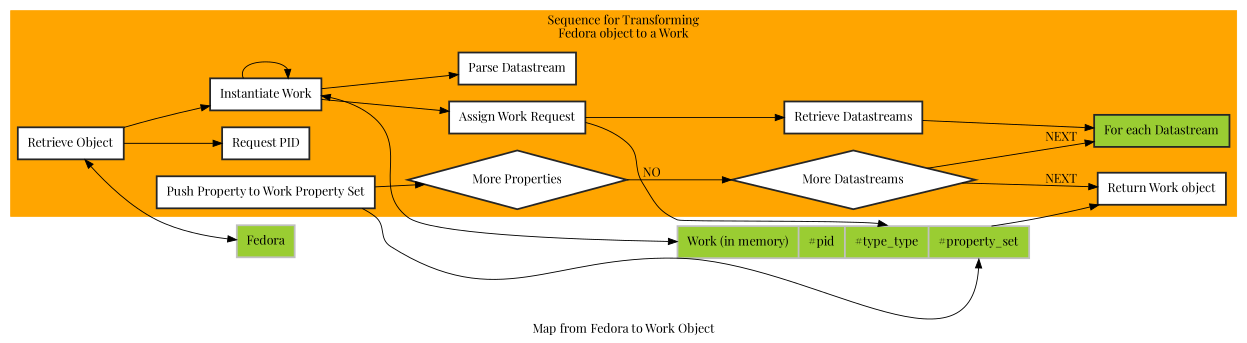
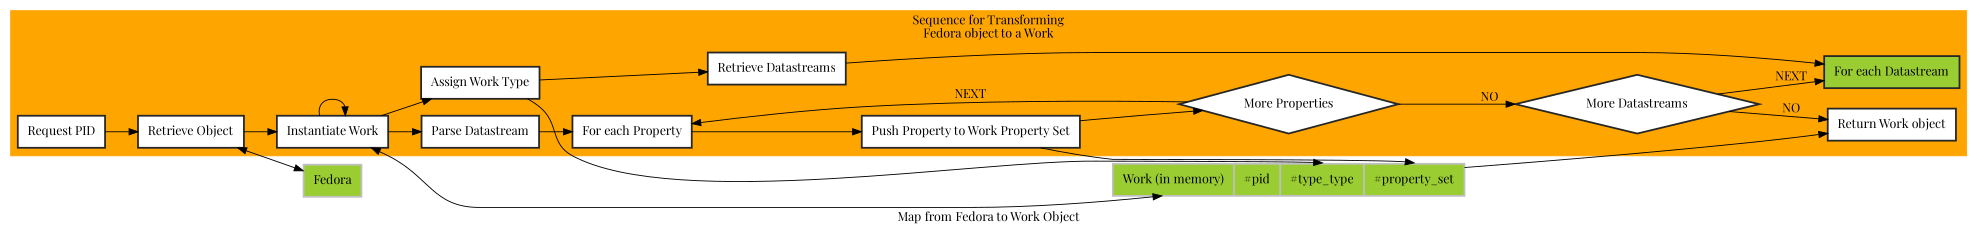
node "Assign Work Request": label "Assign Work Request" -> "Assign Work Type"
node "For each Property": added
edge "Retrieve Object" -> "Request PID": reversed
edge "More Datastreams" -> "Return Work object": label "NEXT" -> "NO"
